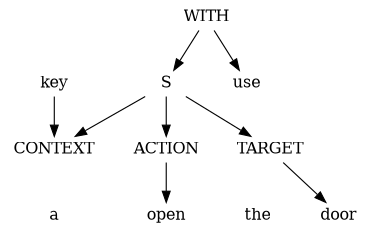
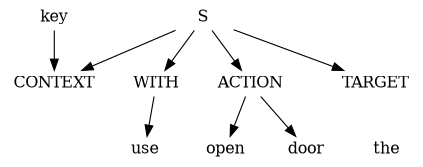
edge "WITH" -> "S": reversed
edge "TARGET" -> "door": now "ACTION" -> "door"
node "a": removed
